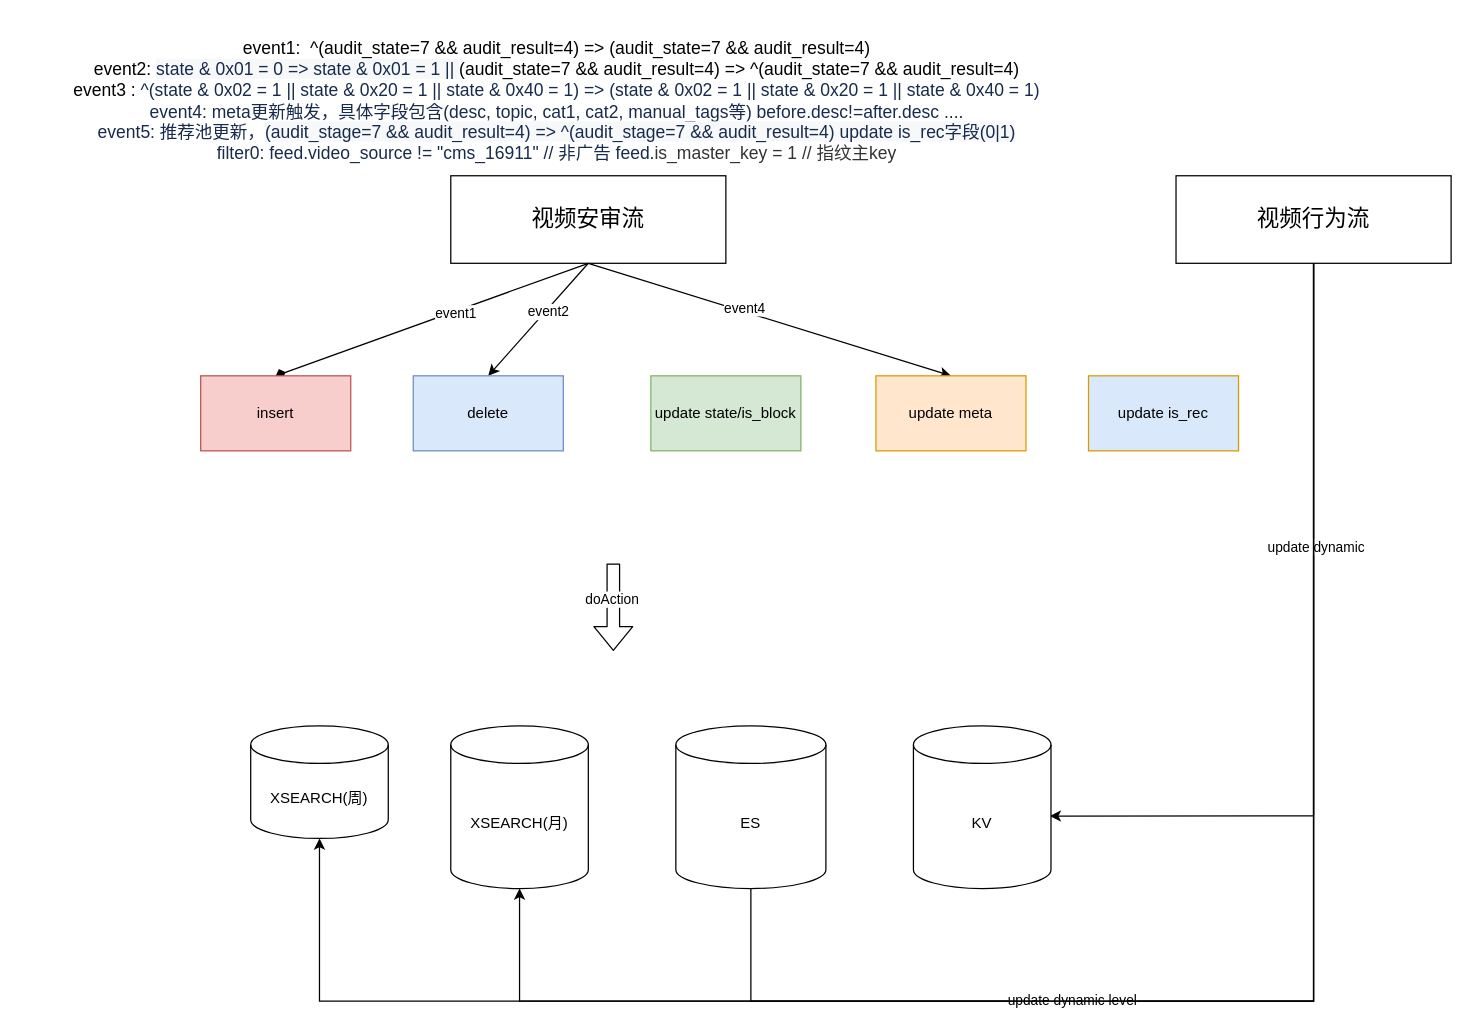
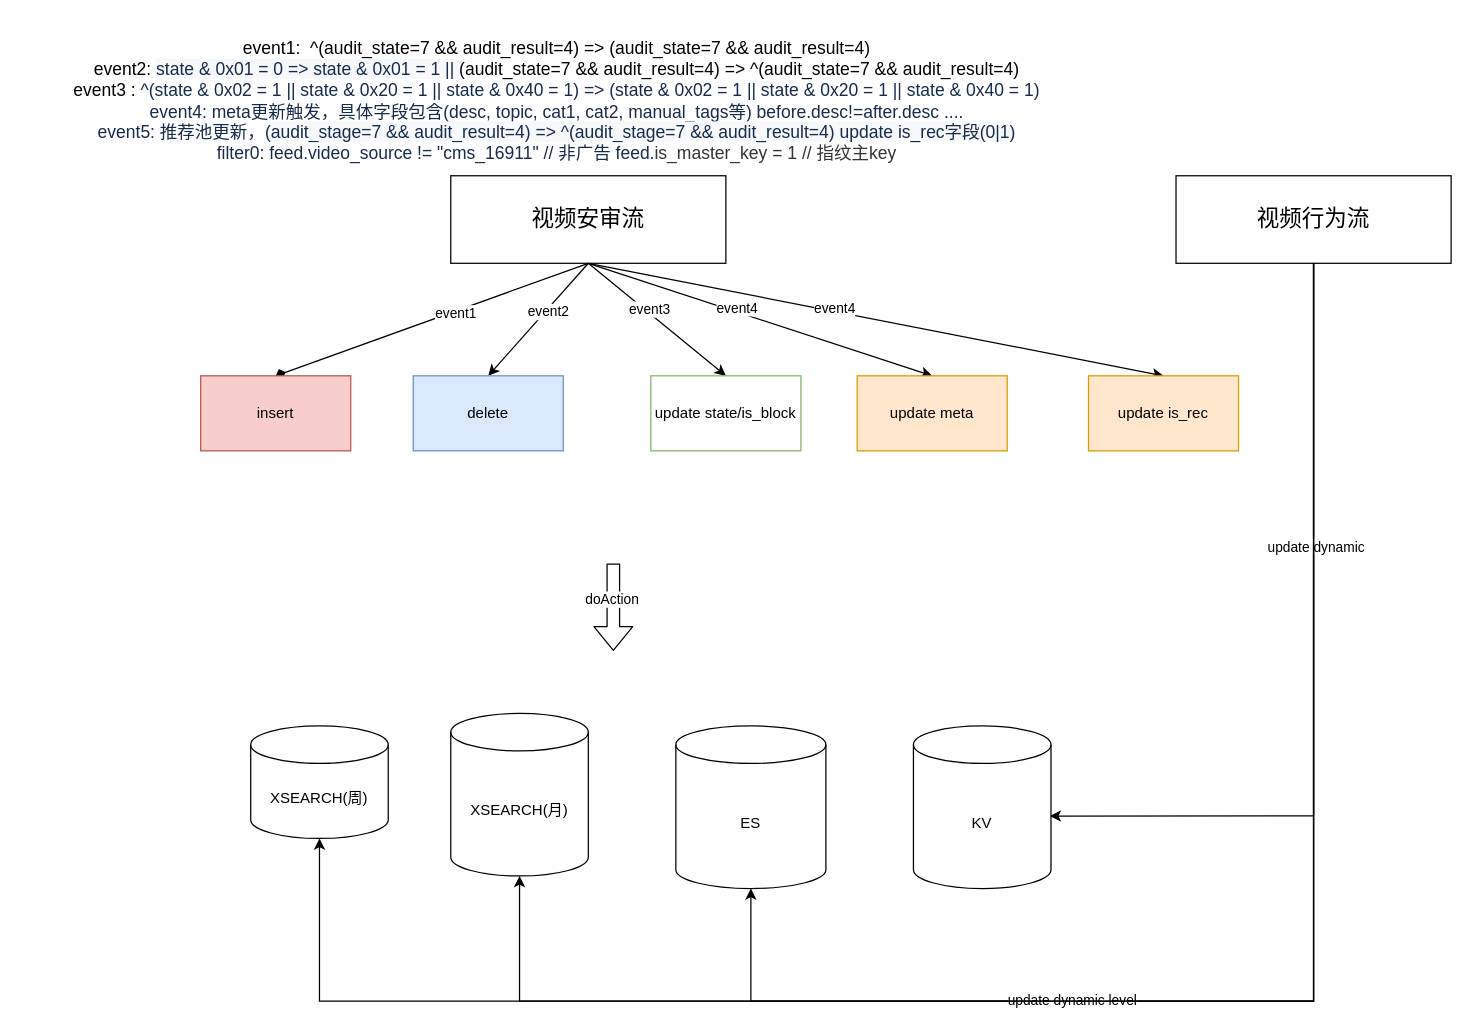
edge "视频安审流" -> "update state/is_block": added, label "event3"
edge "视频安审流" -> "update is_rec": added, label "event4"
node "update state/is_block": fillcolor #d5e8d4 -> #ffffff
node "update meta": moved (951, 413) -> (932, 413)
node "update is_rec": fillcolor #dae8fc -> #ffe6cc
node "XSEARCH(月)": moved (519, 807) -> (519, 794)
edge "视频行为流" -- "ES": arrowhead none -> classic
